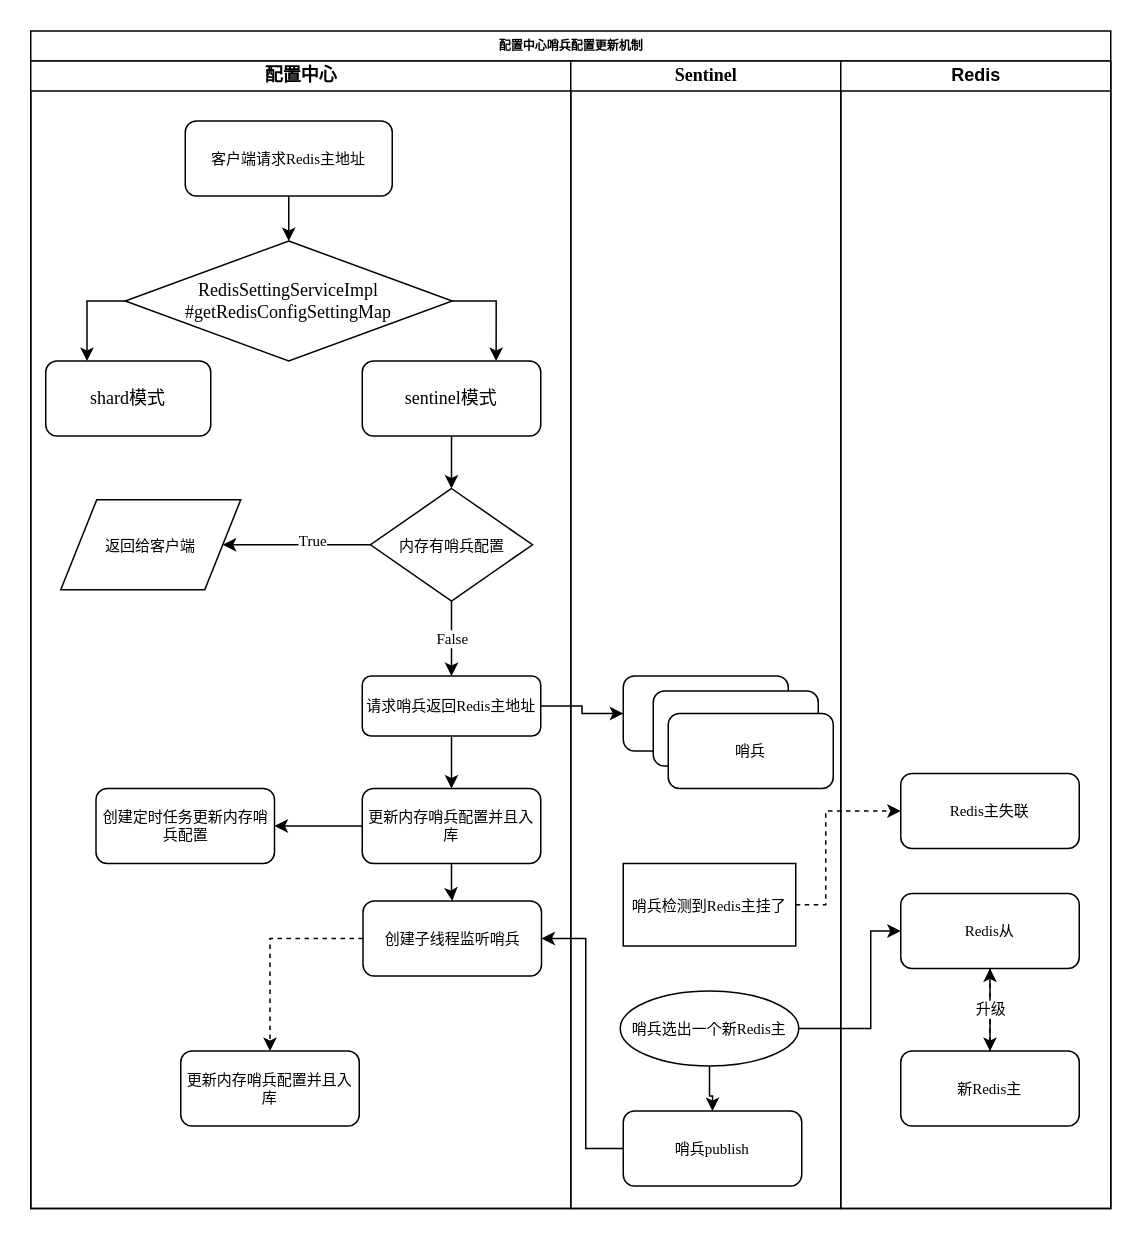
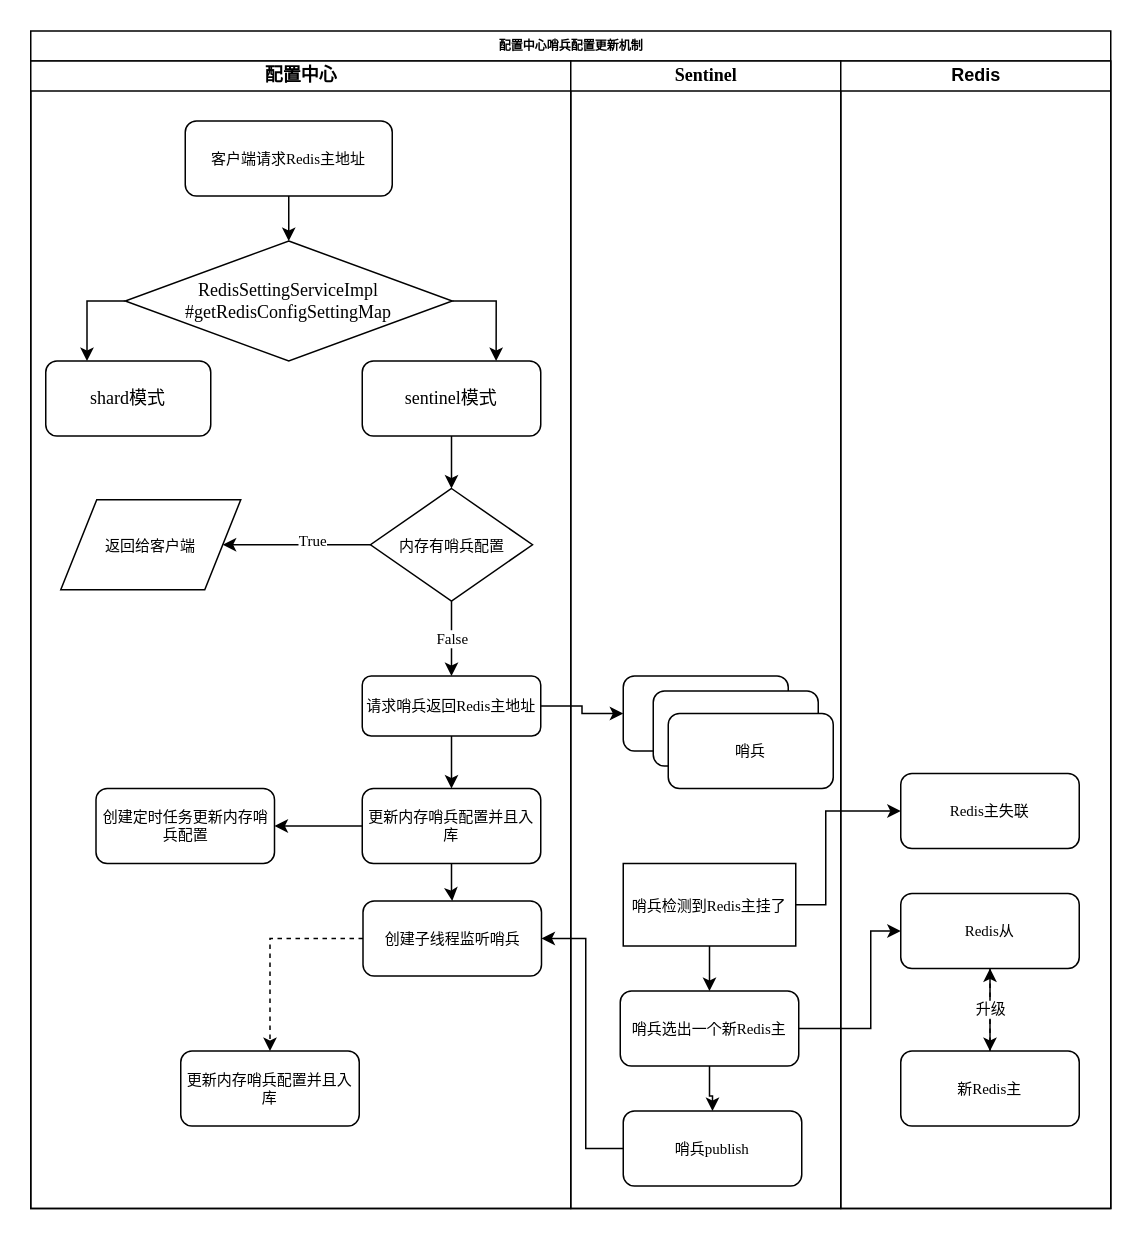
edge "哨兵检测到Redis主挂了" -> "Redis主失联": style dashed -> solid
edge "哨兵检测到Redis主挂了" -> "哨兵选出一个新Redis主": added
node "哨兵选出一个新Redis主": shape ellipse -> rounded rectangle
